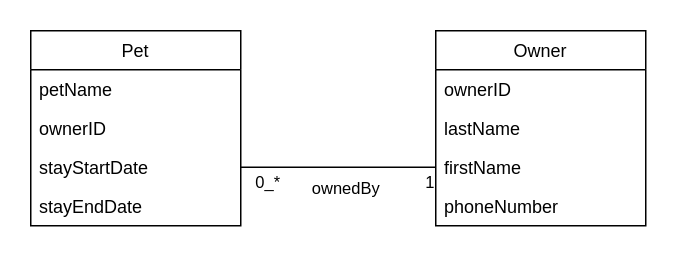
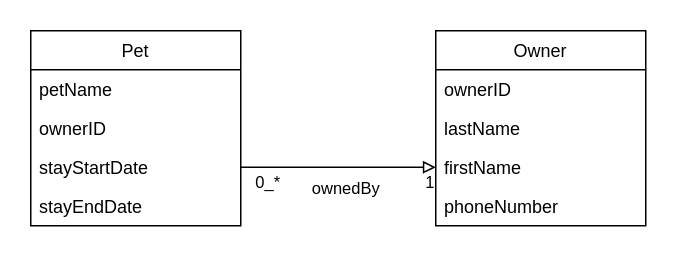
edge "stayStartDate" -- "firstName": arrowhead none -> block
